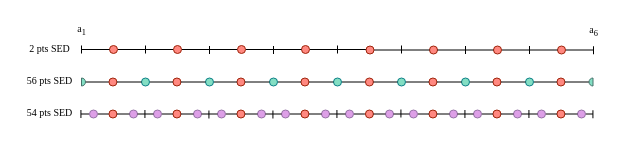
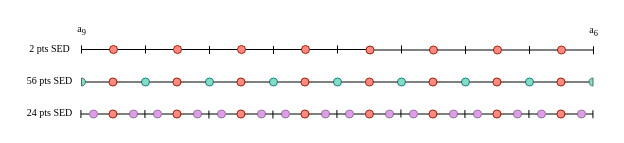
node "a1": label "a1" -> "a9"
node "54 pts SED": label "54 pts SED" -> "24 pts SED"
